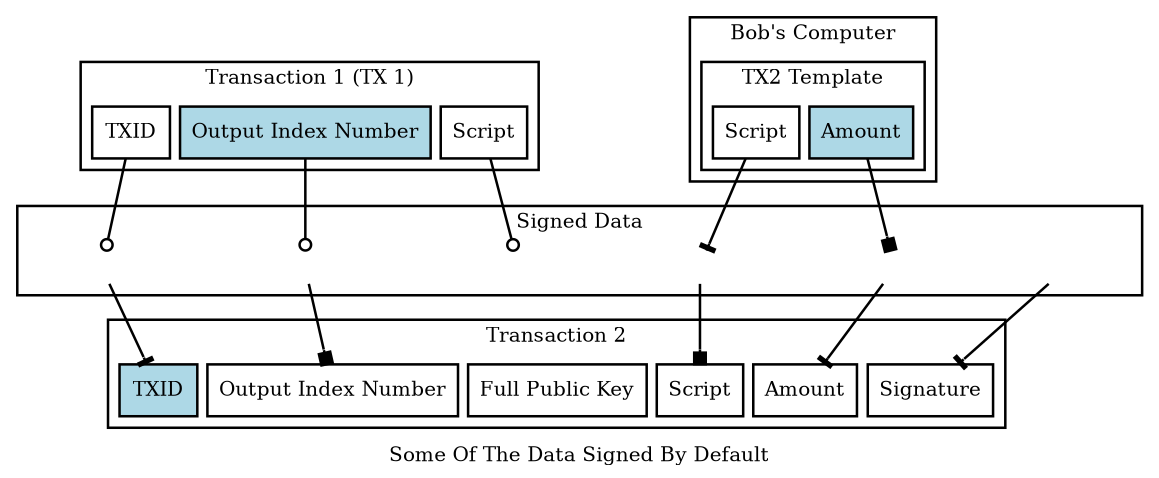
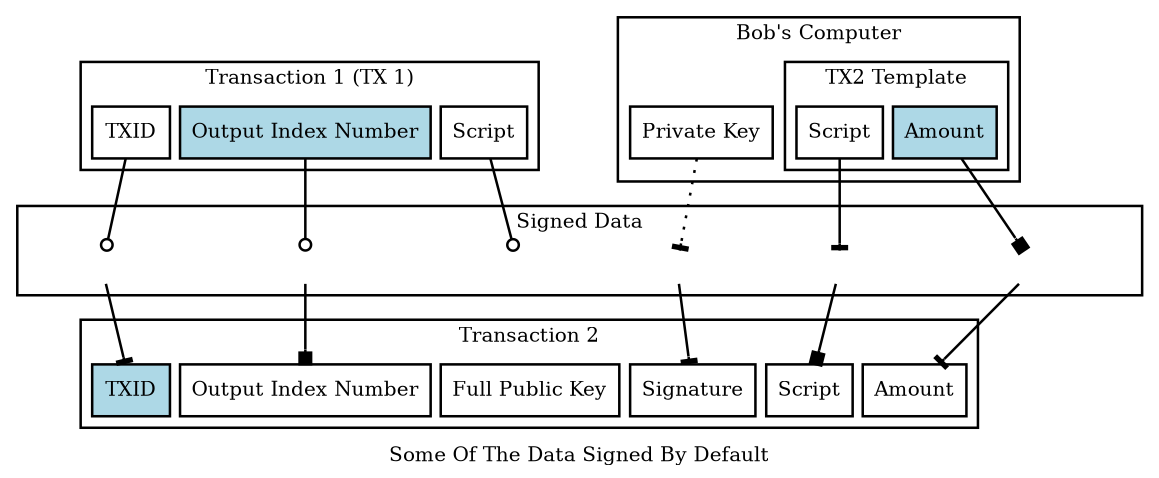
node "Private Key": added
